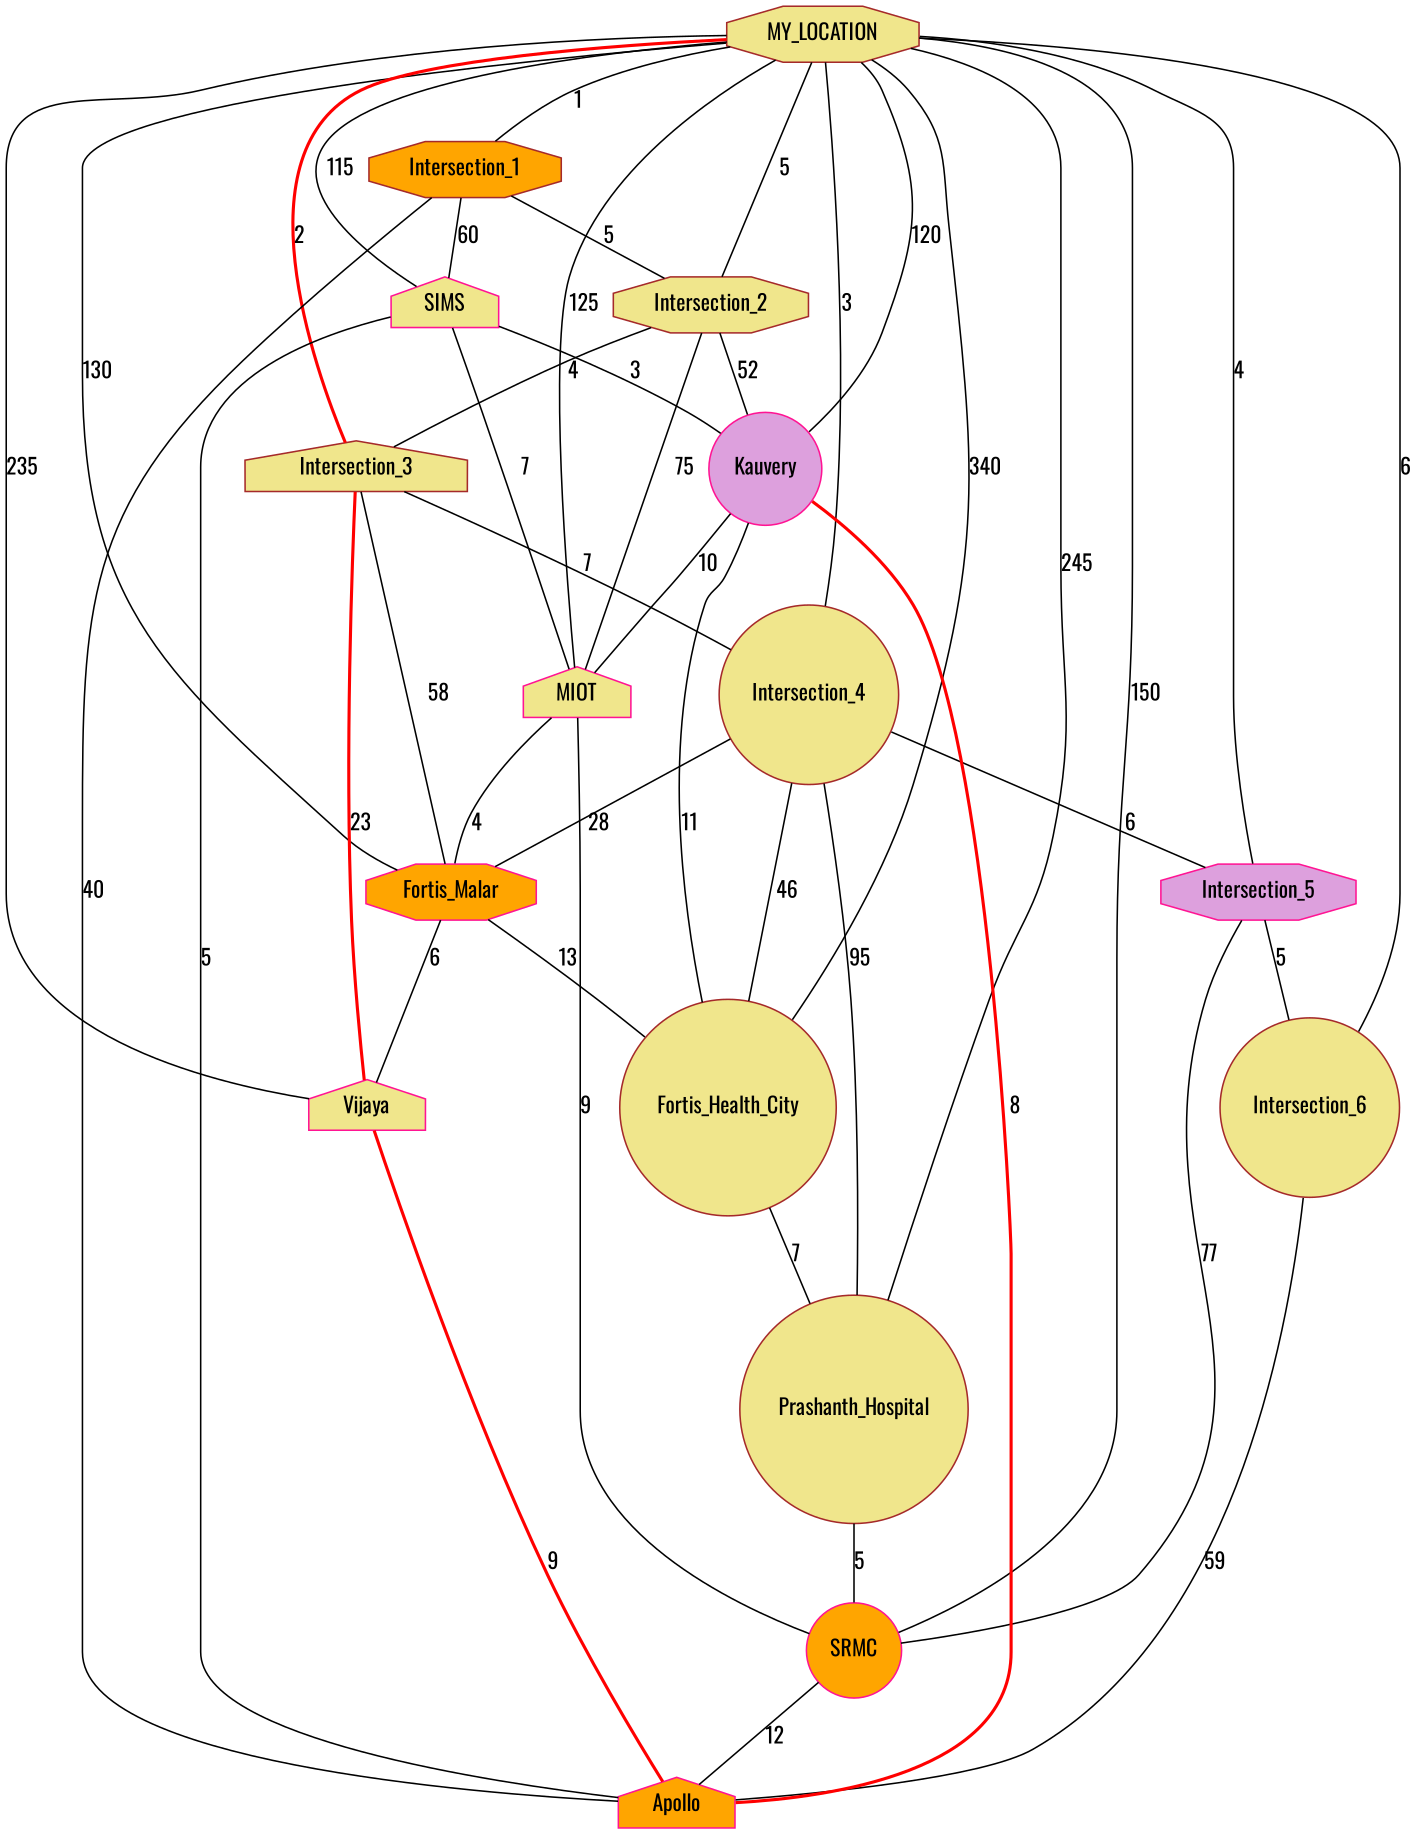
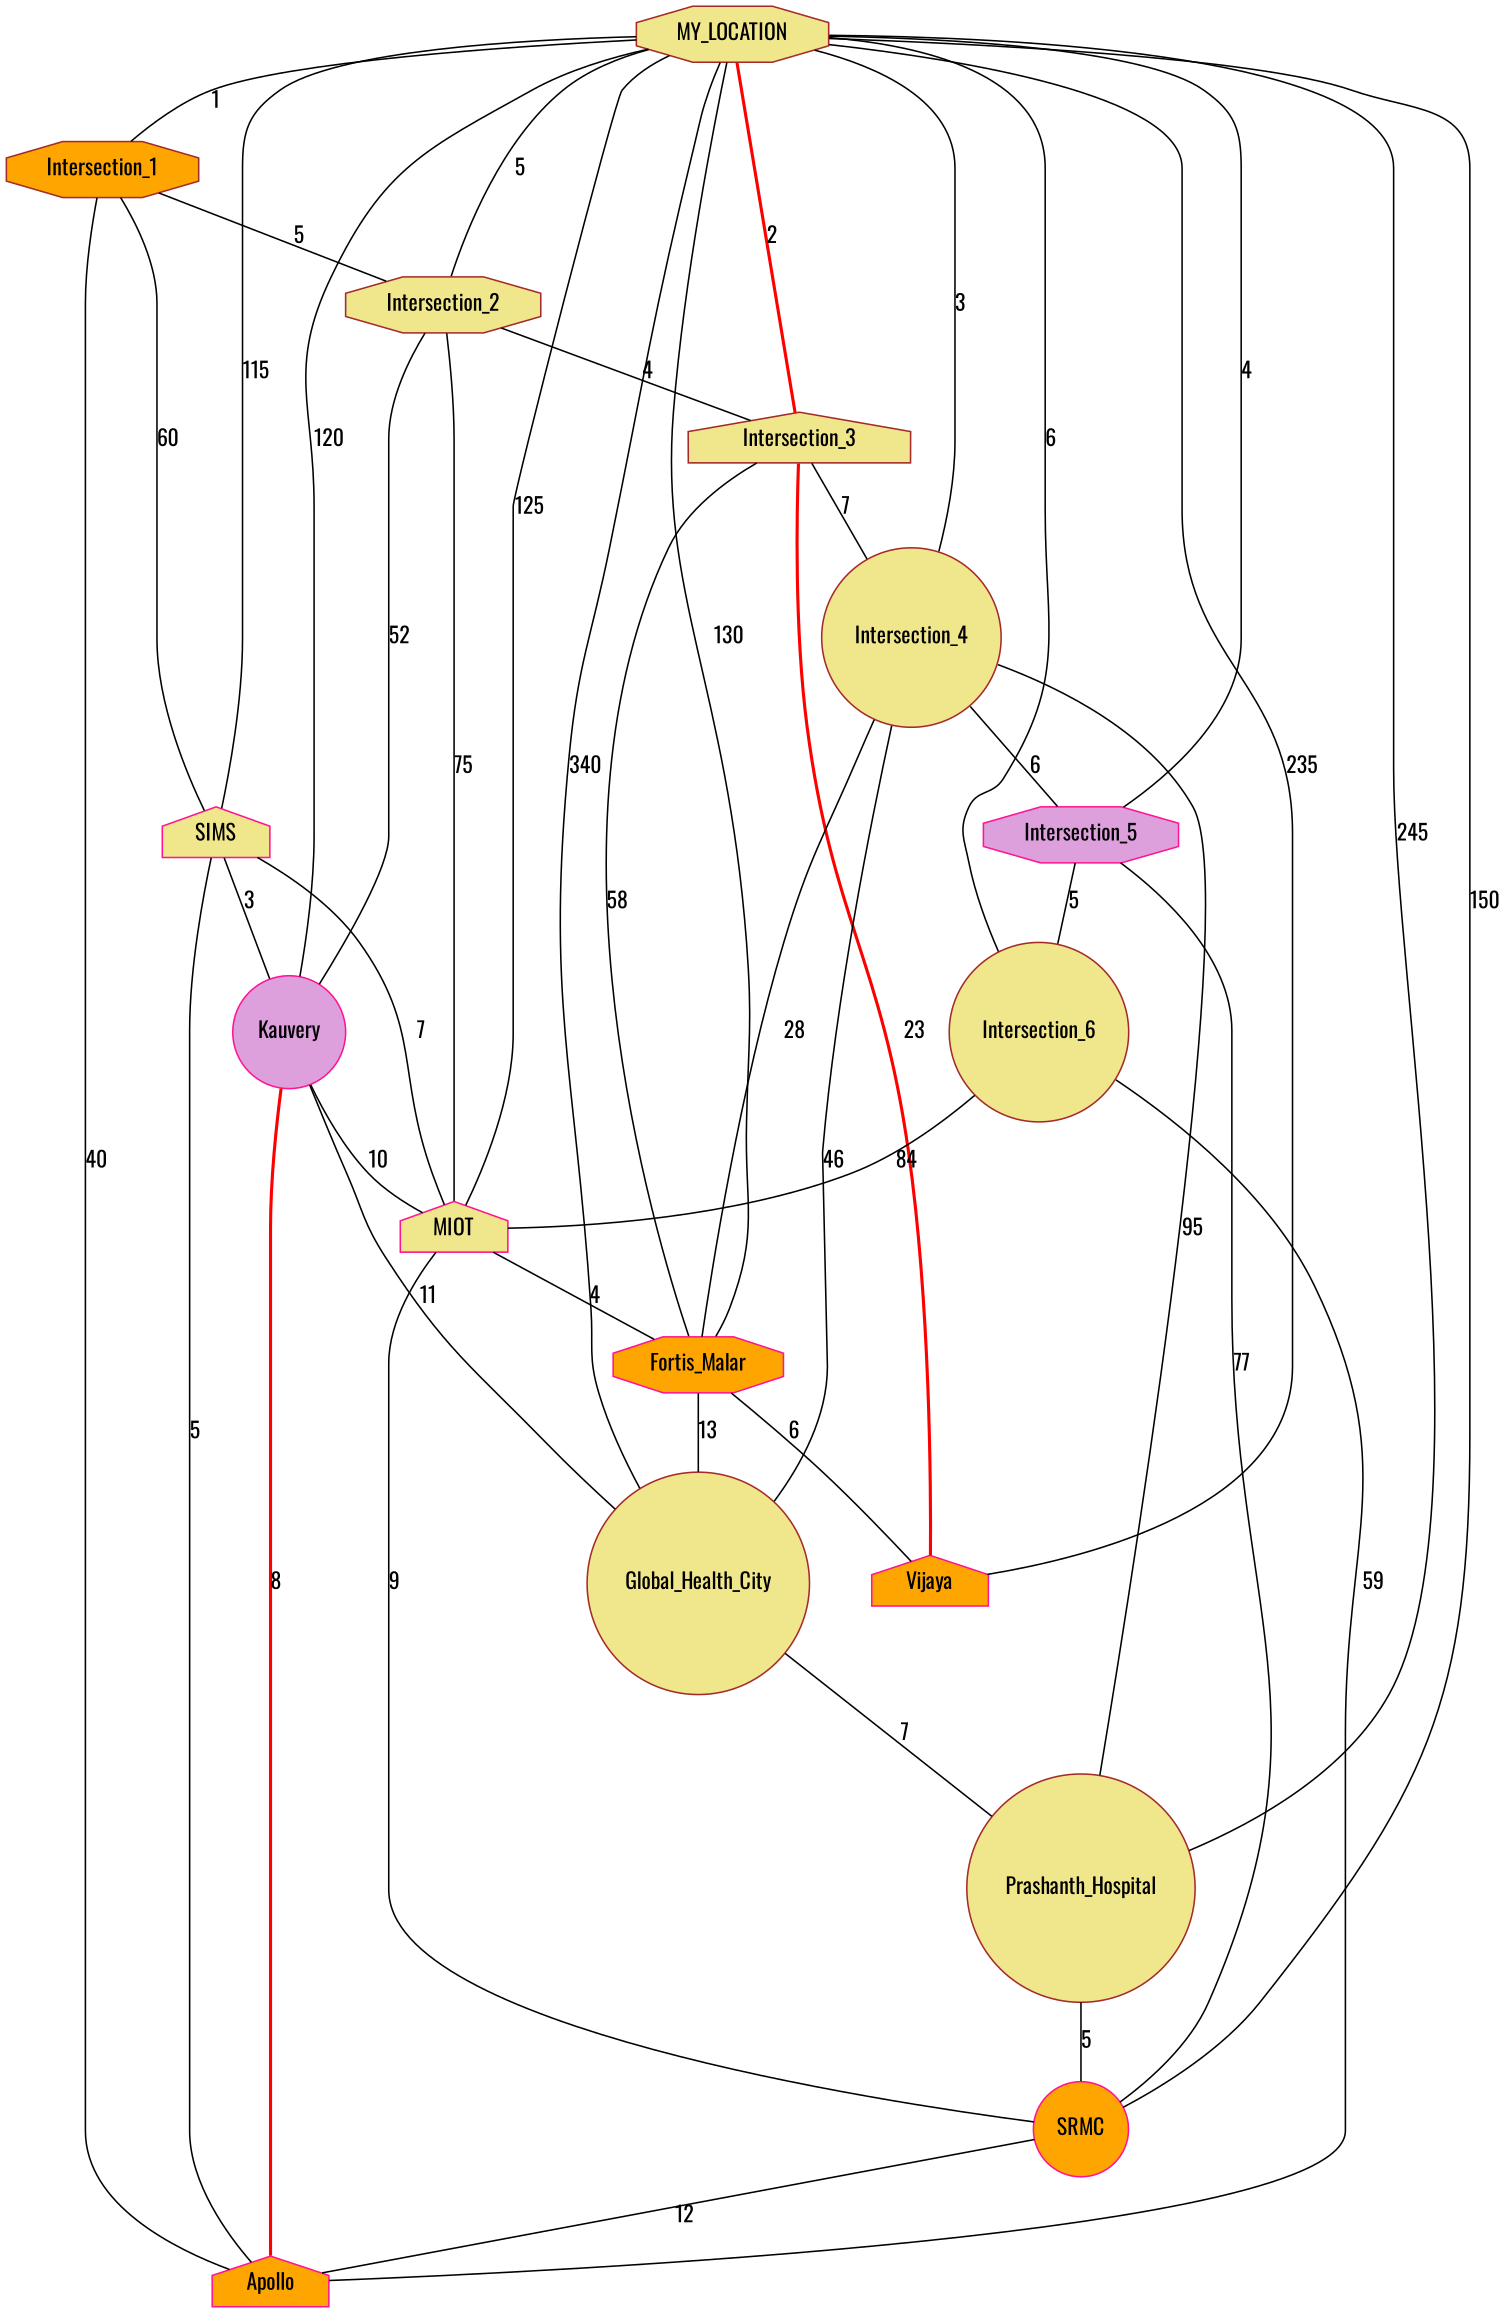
node "Vijaya": fillcolor khaki -> orange
node "Fortis_Health_City": label "Fortis_Health_City" -> "Global_Health_City"
edge "Intersection_6" -- "MIOT": added, label "84"
edge "Vijaya" -- "Apollo": removed, label "9"
